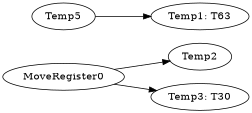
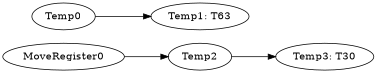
node "Temp5": label "Temp5" -> "Temp0"
edge "MoveRegister0" -> "Temp3: T30": now "Temp2" -> "Temp3: T30"
